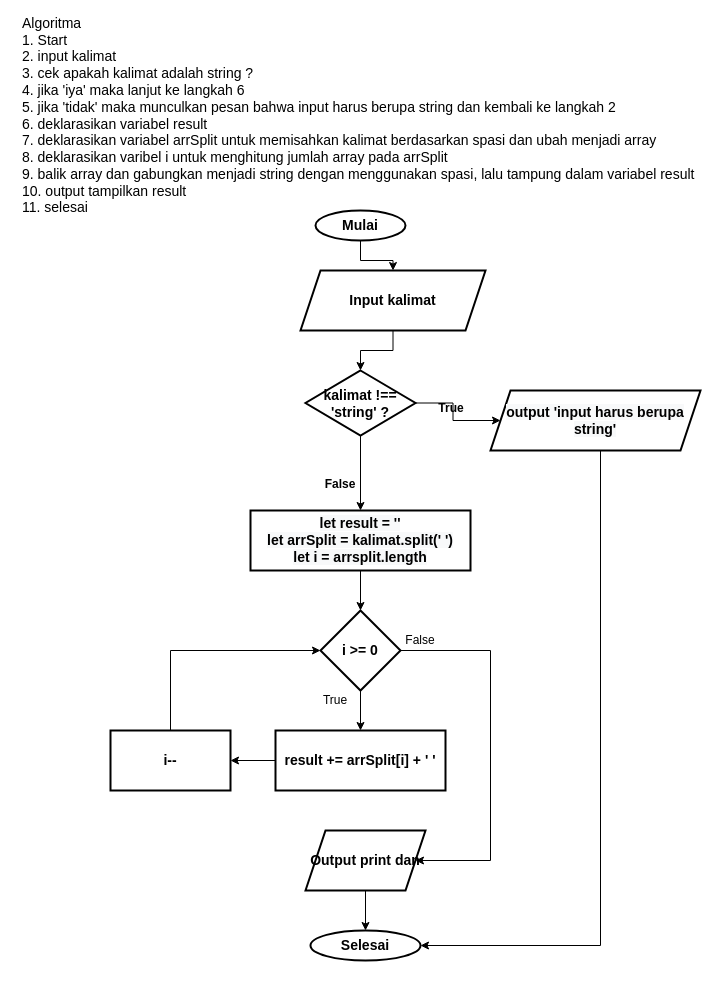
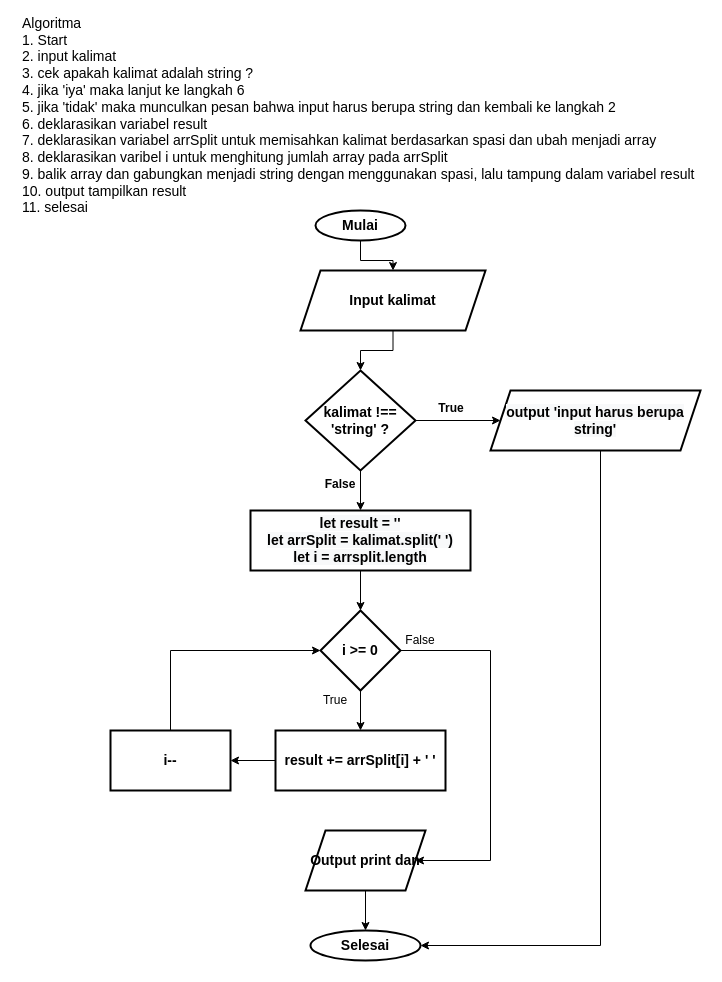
node "kalimat !== 'string' ?": size 110x65 -> 110x100
